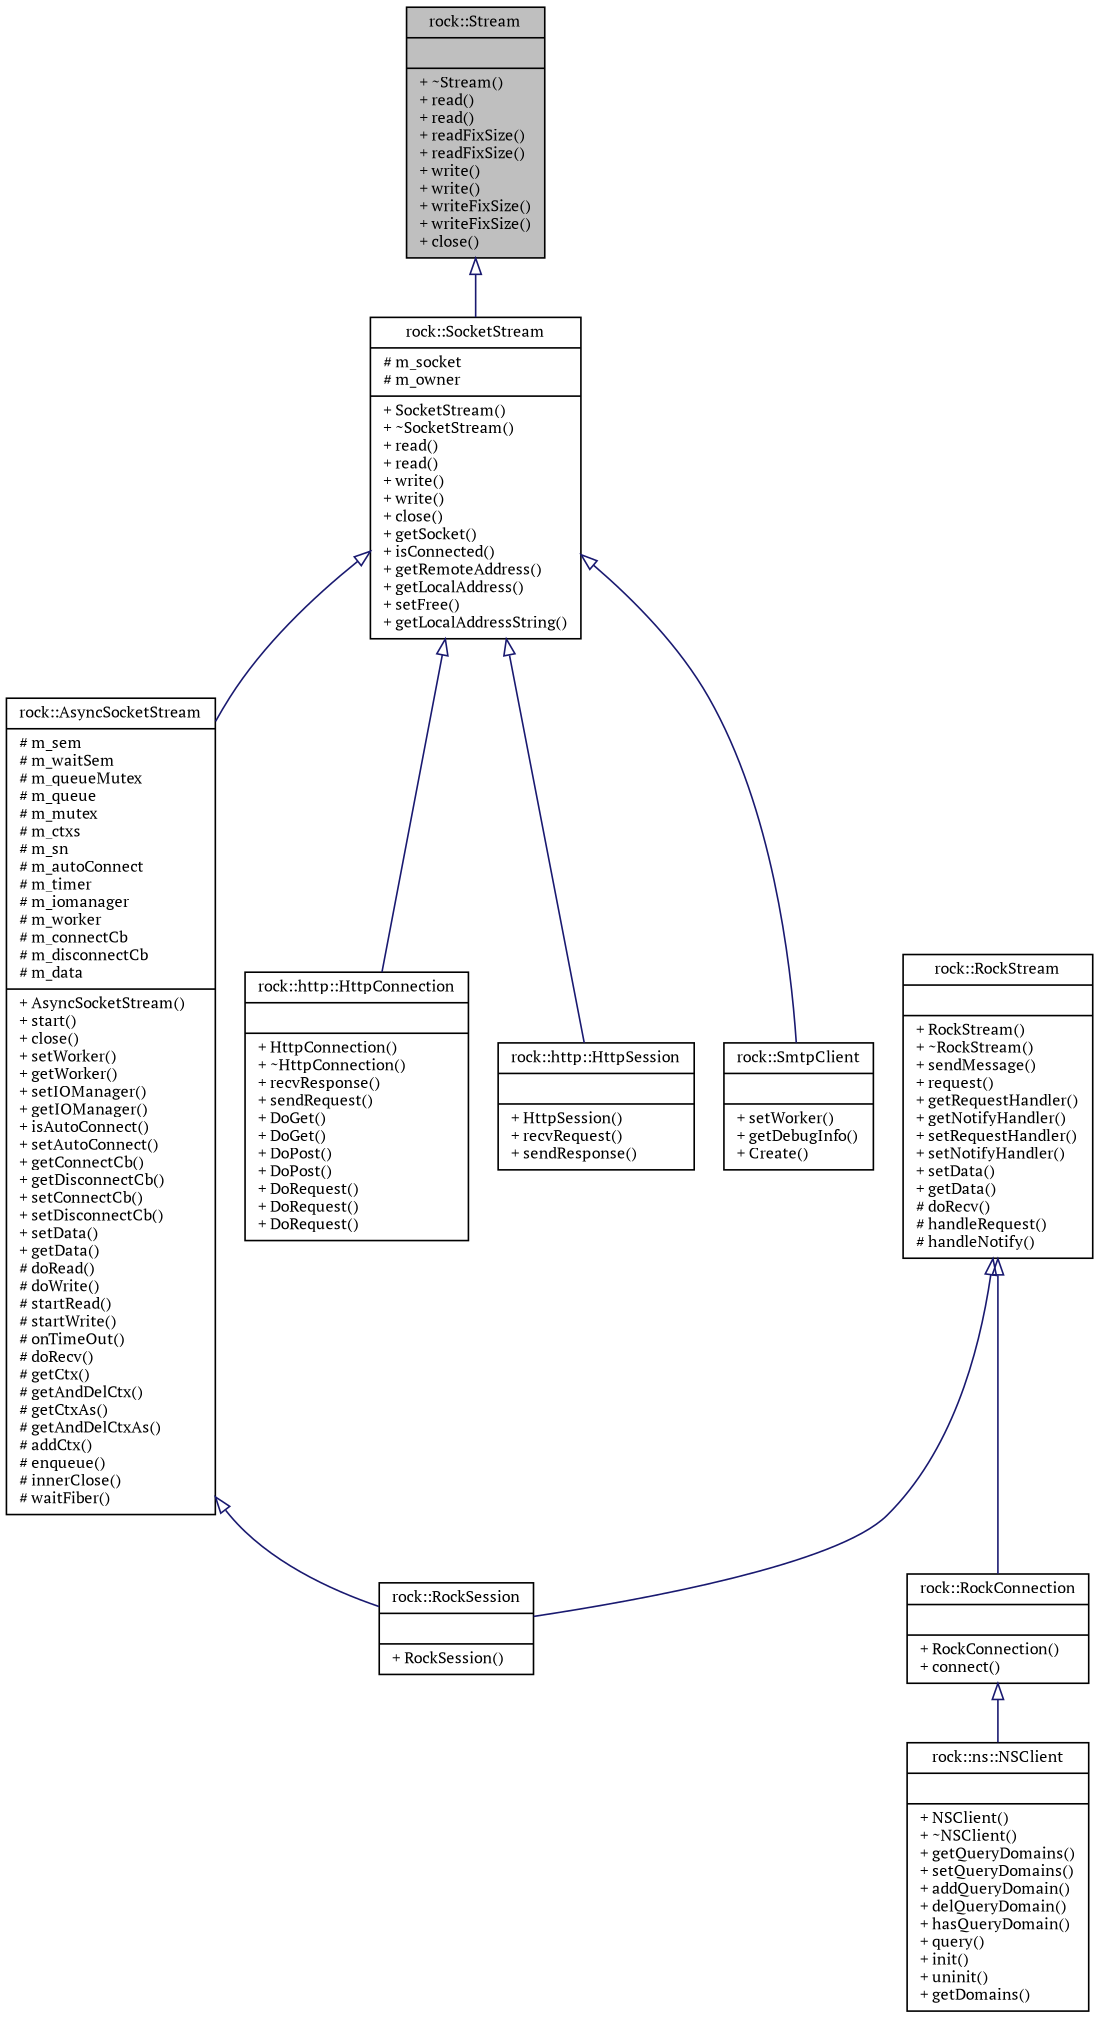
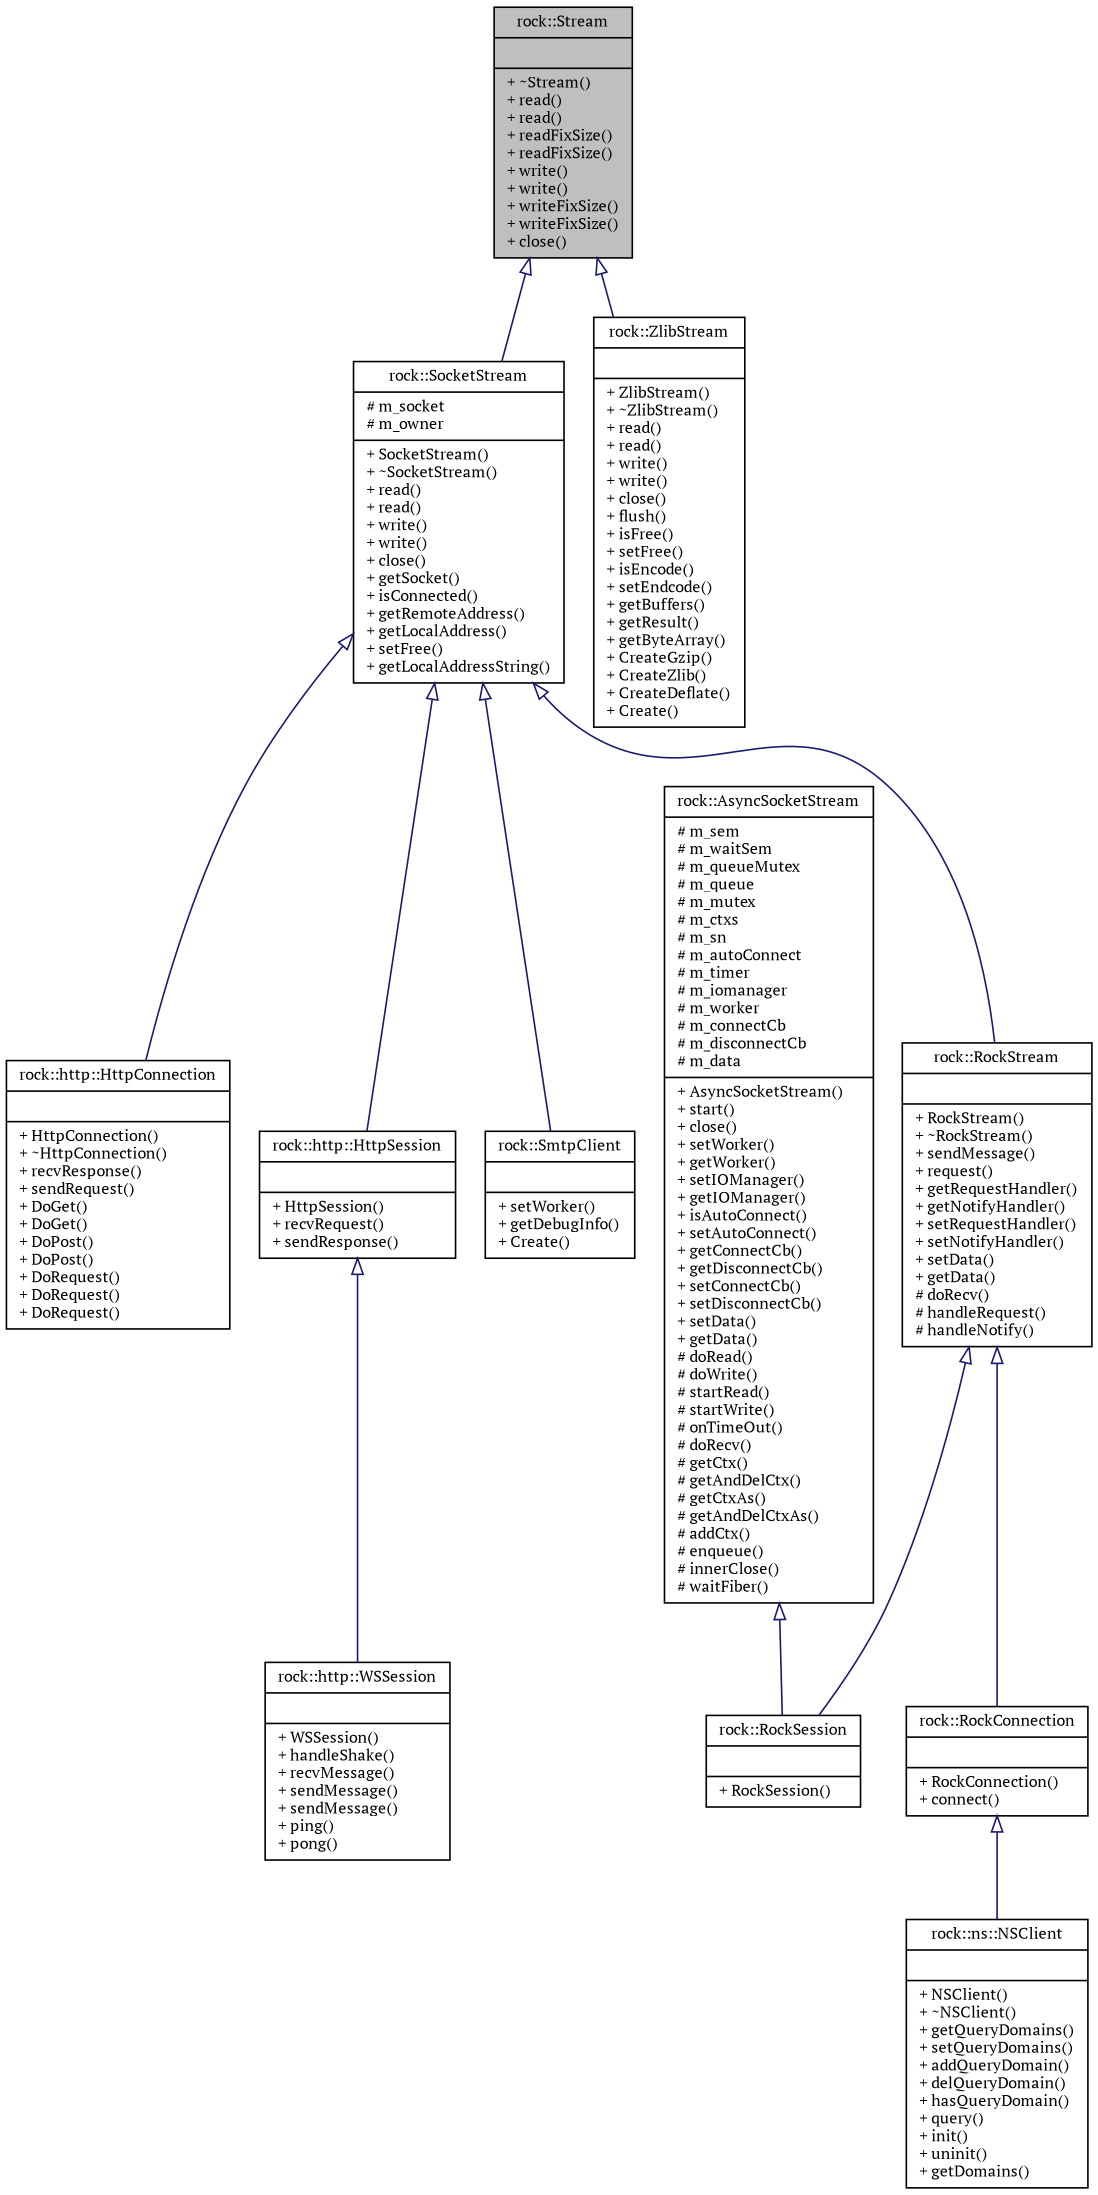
node "rock::ZlibStream": added
edge "rock::AsyncSocketStream" -> "rock::SocketStream": now "rock::RockStream" -> "rock::SocketStream"
node "rock::http::WSSession": added
